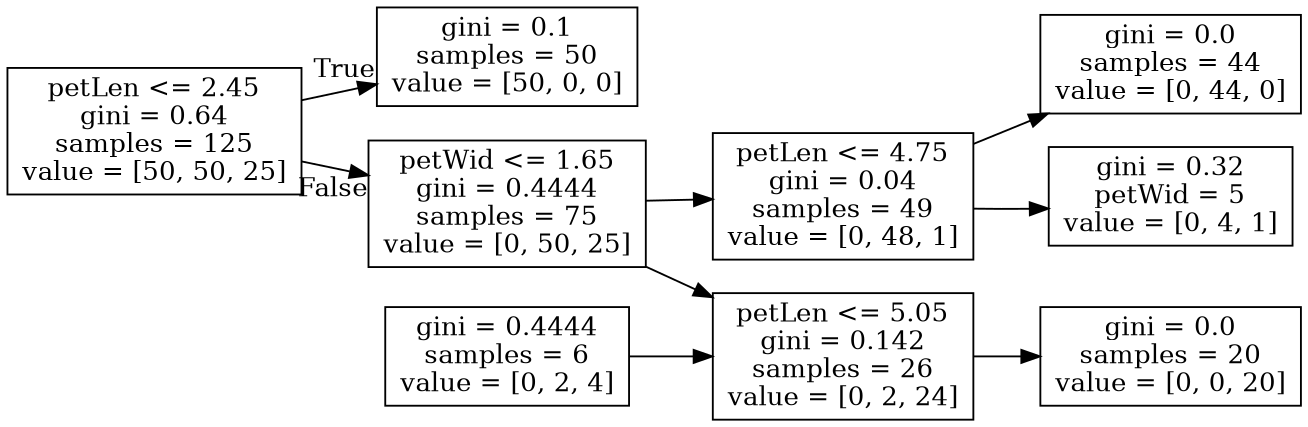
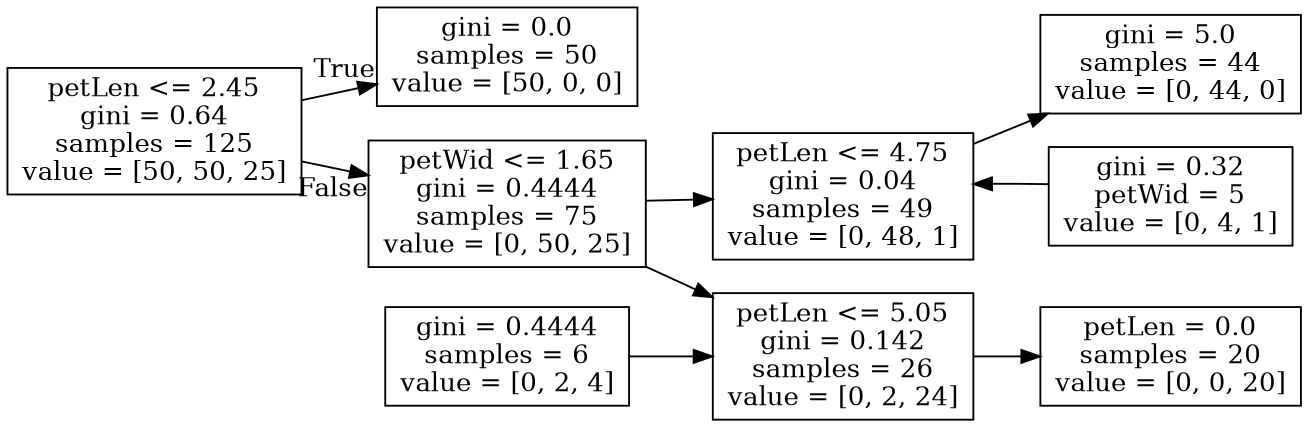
node "gini = 0.1 samples = 50 value = [50, 0, 0]": label "gini = 0.1 samples = 50 value = [50, 0, 0]" -> "gini = 0.0 samples = 50 value = [50, 0, 0]"
node "gini = 0.0 samples = 44 value = [0, 44, 0]": label "gini = 0.0 samples = 44 value = [0, 44, 0]" -> "gini = 5.0 samples = 44 value = [0, 44, 0]"
edge "petLen <= 4.75 gini = 0.04 samples = 49 value = [0, 48, 1]" -> "gini = 0.32 petWid = 5 value = [0, 4, 1]": reversed
node "gini = 0.0 samples = 20 value = [0, 0, 20]": label "gini = 0.0 samples = 20 value = [0, 0, 20]" -> "petLen = 0.0 samples = 20 value = [0, 0, 20]"
